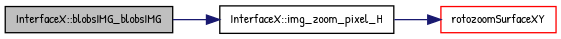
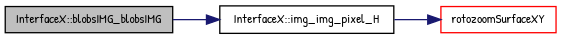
node "InterfaceX::img_zoom_pixel_H": label "InterfaceX::img_zoom_pixel_H" -> "InterfaceX::img_img_pixel_H"
